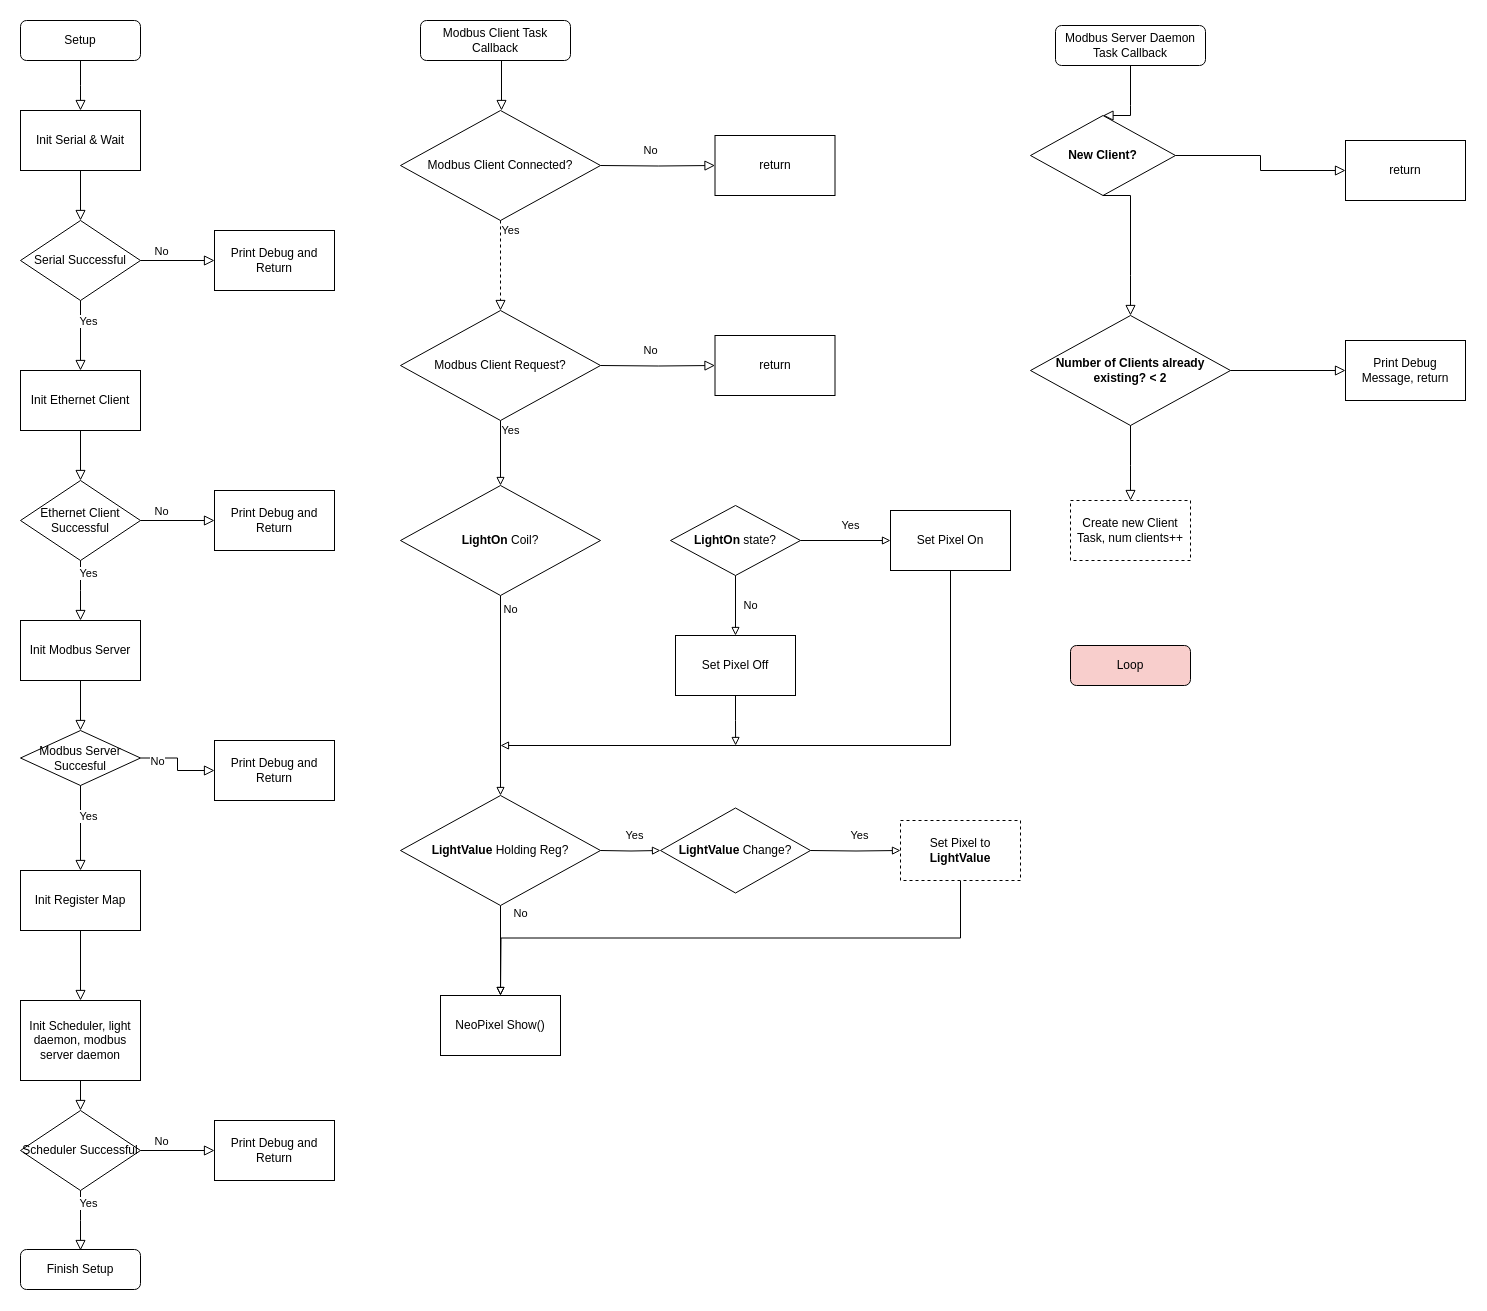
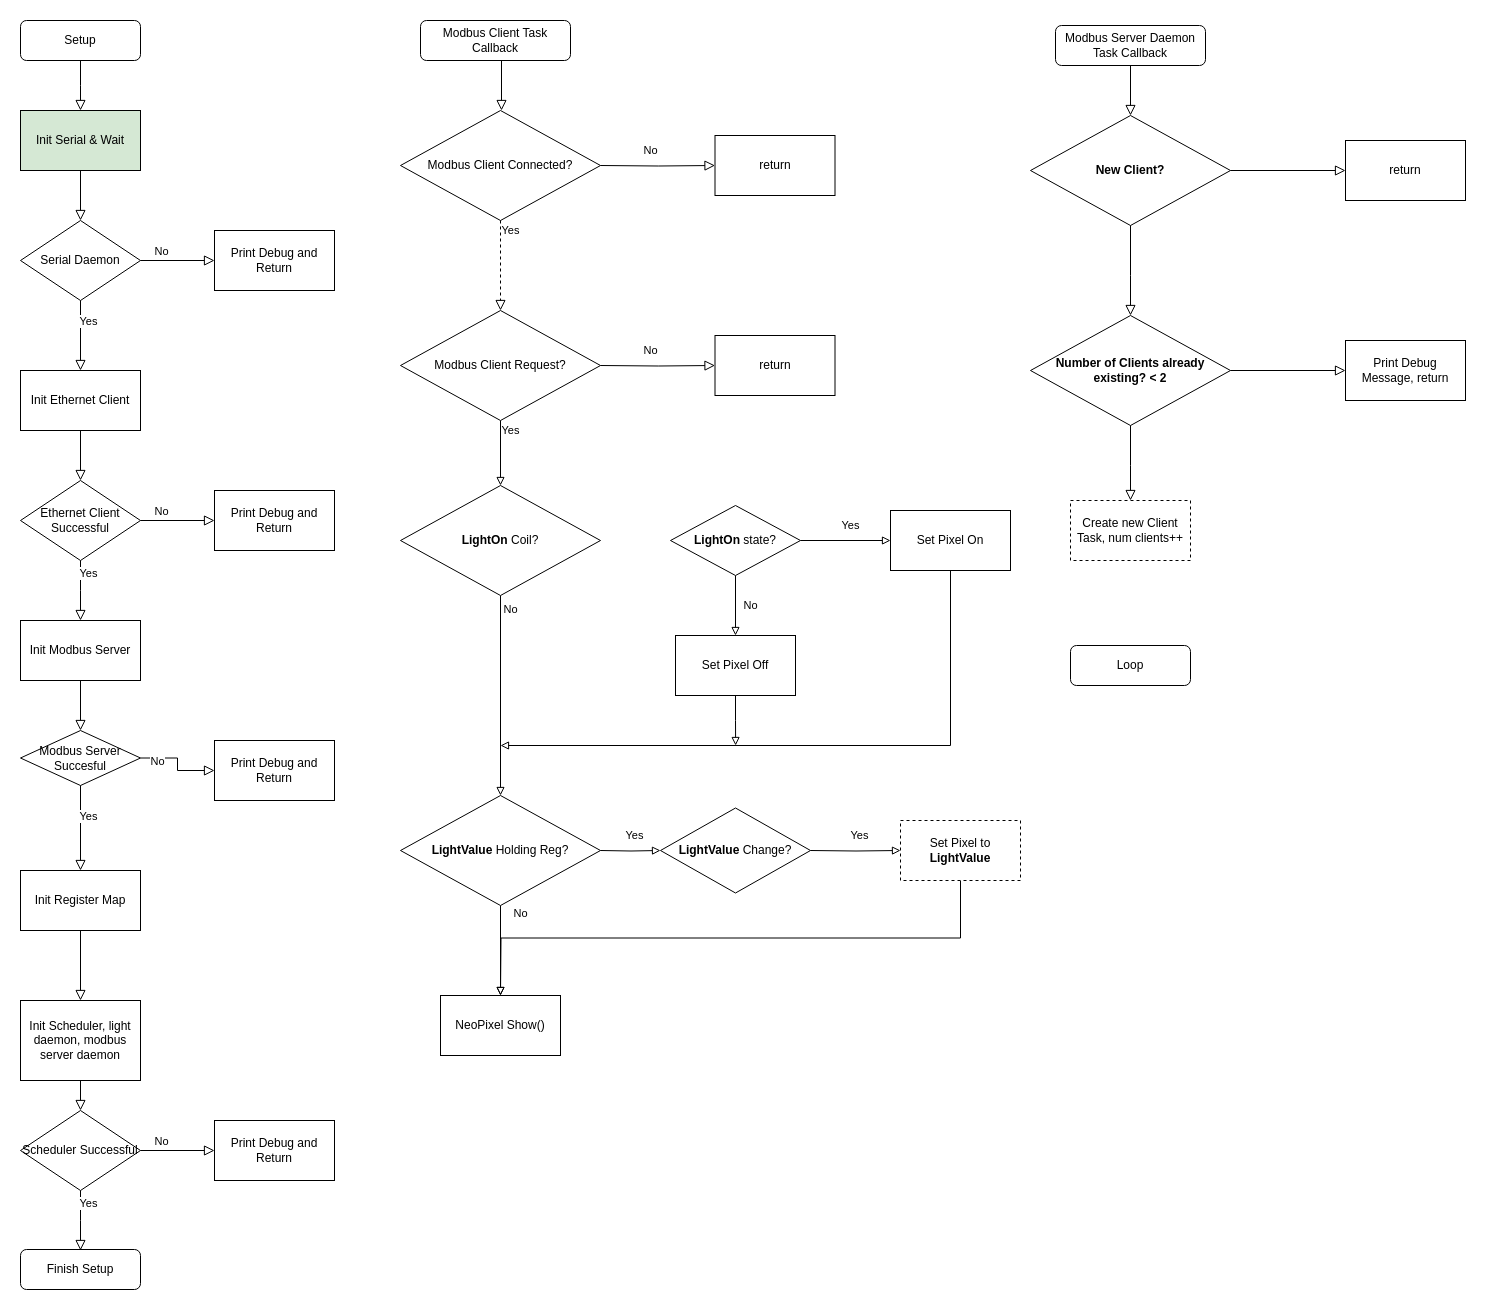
node "Init Serial & Wait": fillcolor #ffffff -> #d5e8d4
node "New Client?": size 145x80 -> 200x110
node "Serial Successful": label "Serial Successful" -> "Serial Daemon"
node "Loop": fillcolor #f8cecc -> #ffffff
